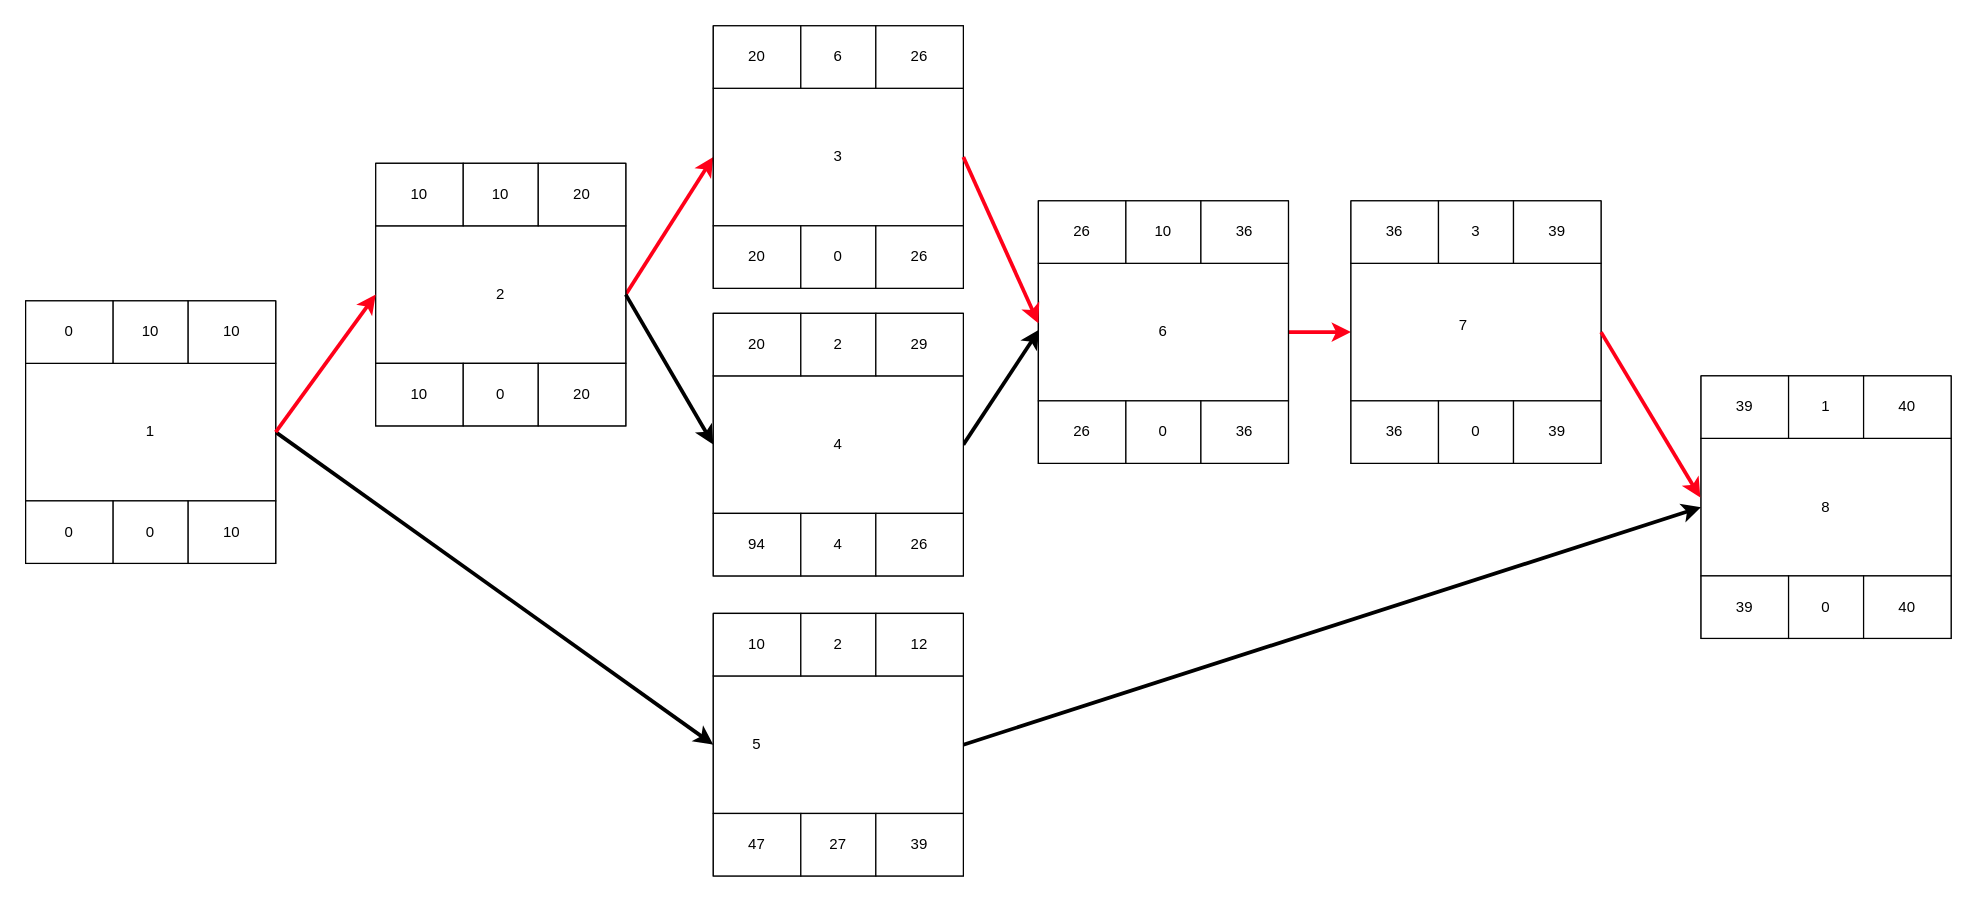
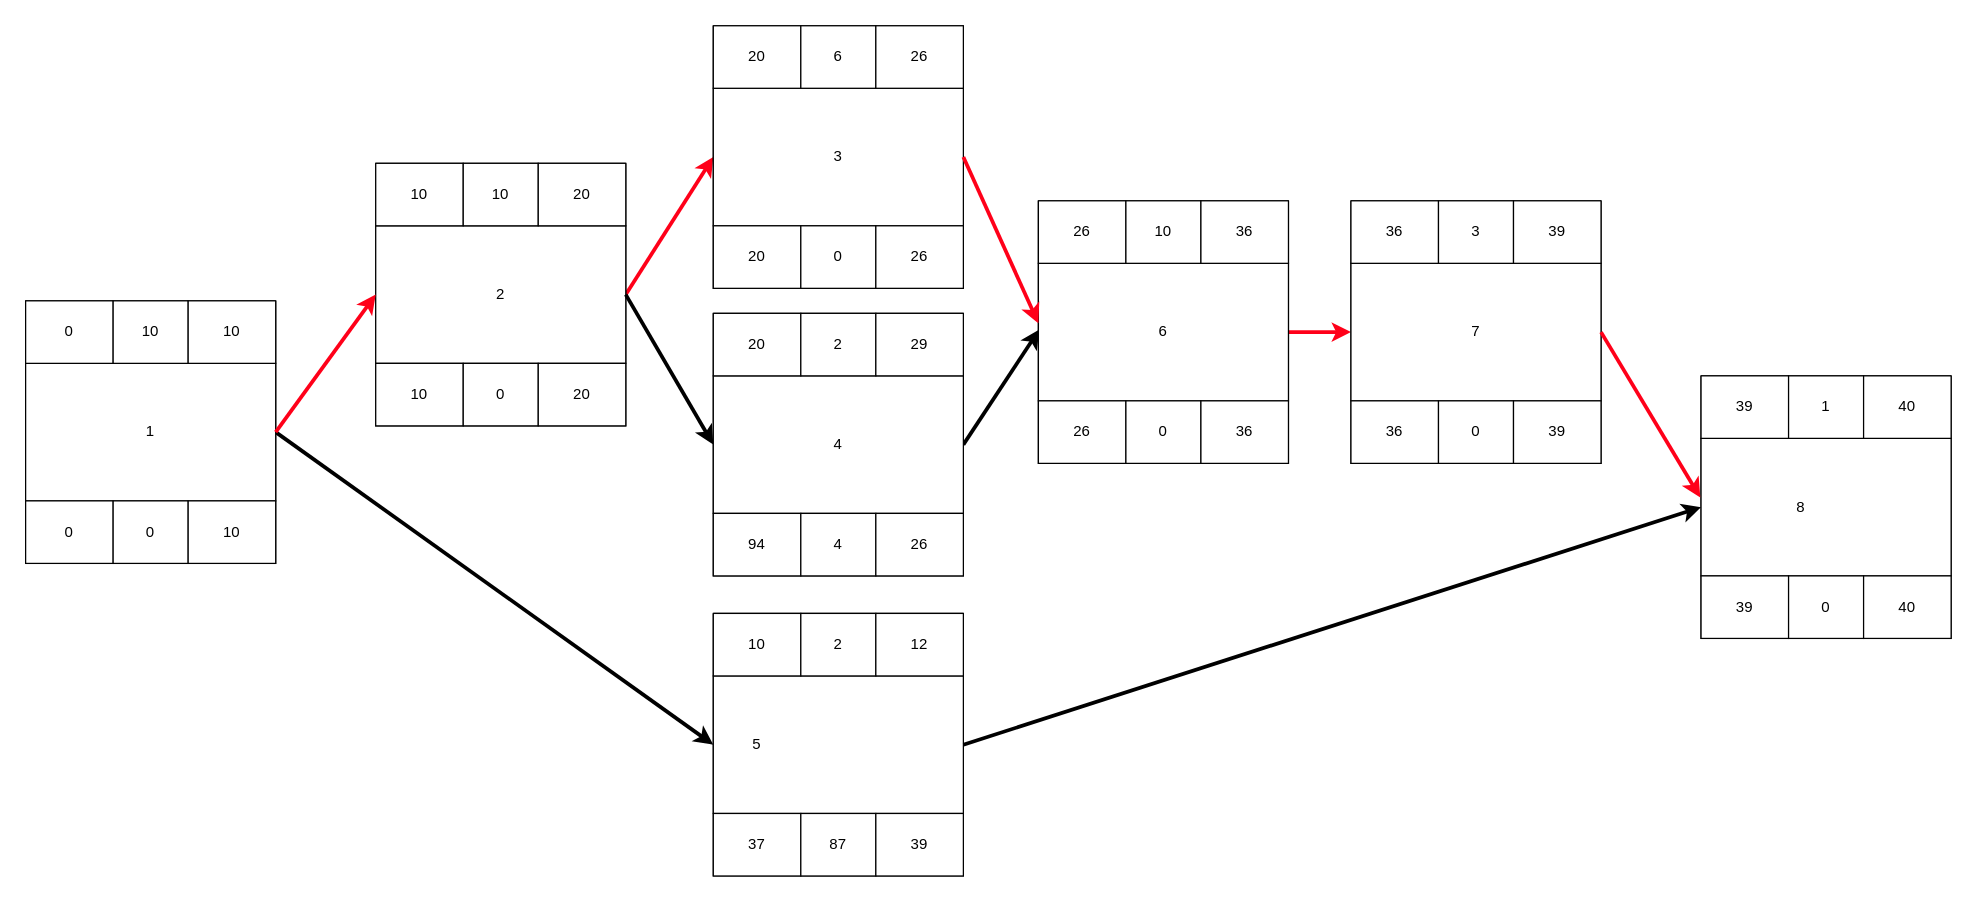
node "7": moved (1463, 326) -> (1476, 332)
node "8": moved (1826, 507) -> (1801, 507)
node "47": label "47" -> "37"
node "27": label "27" -> "87"
